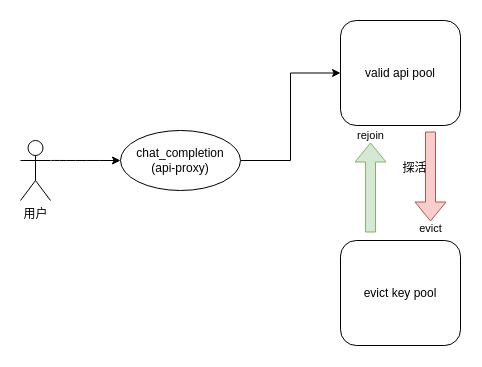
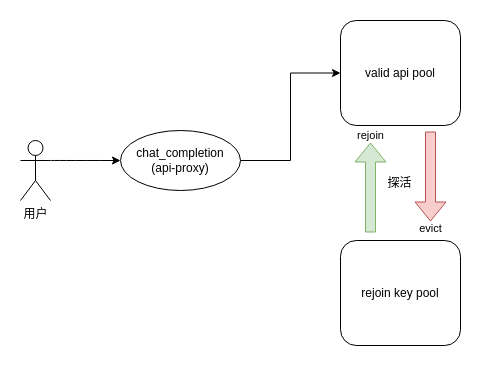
node "探活": moved (415, 169) -> (400, 184)
node "evict key pool": label "evict key pool" -> "rejoin key pool"
